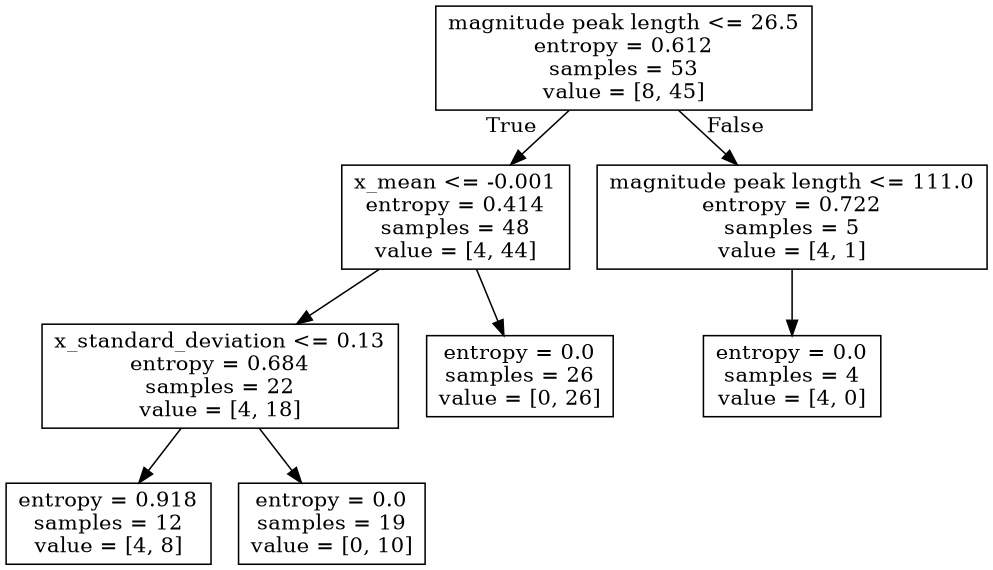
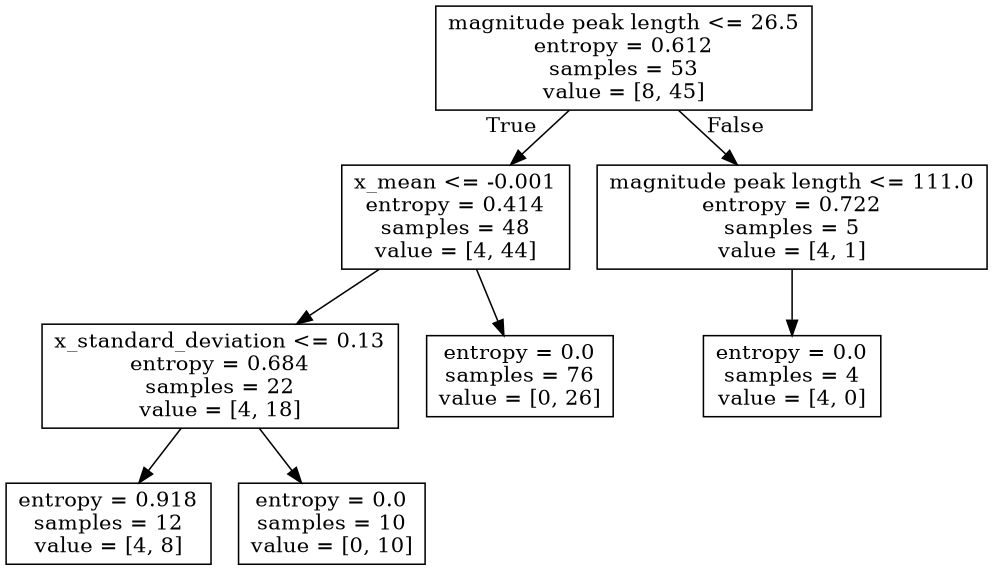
node "entropy = 0.0 samples = 26 value = [0, 26]": label "entropy = 0.0 samples = 26 value = [0, 26]" -> "entropy = 0.0 samples = 76 value = [0, 26]"
node "entropy = 0.0 samples = 19 value = [0, 10]": label "entropy = 0.0 samples = 19 value = [0, 10]" -> "entropy = 0.0 samples = 10 value = [0, 10]"
